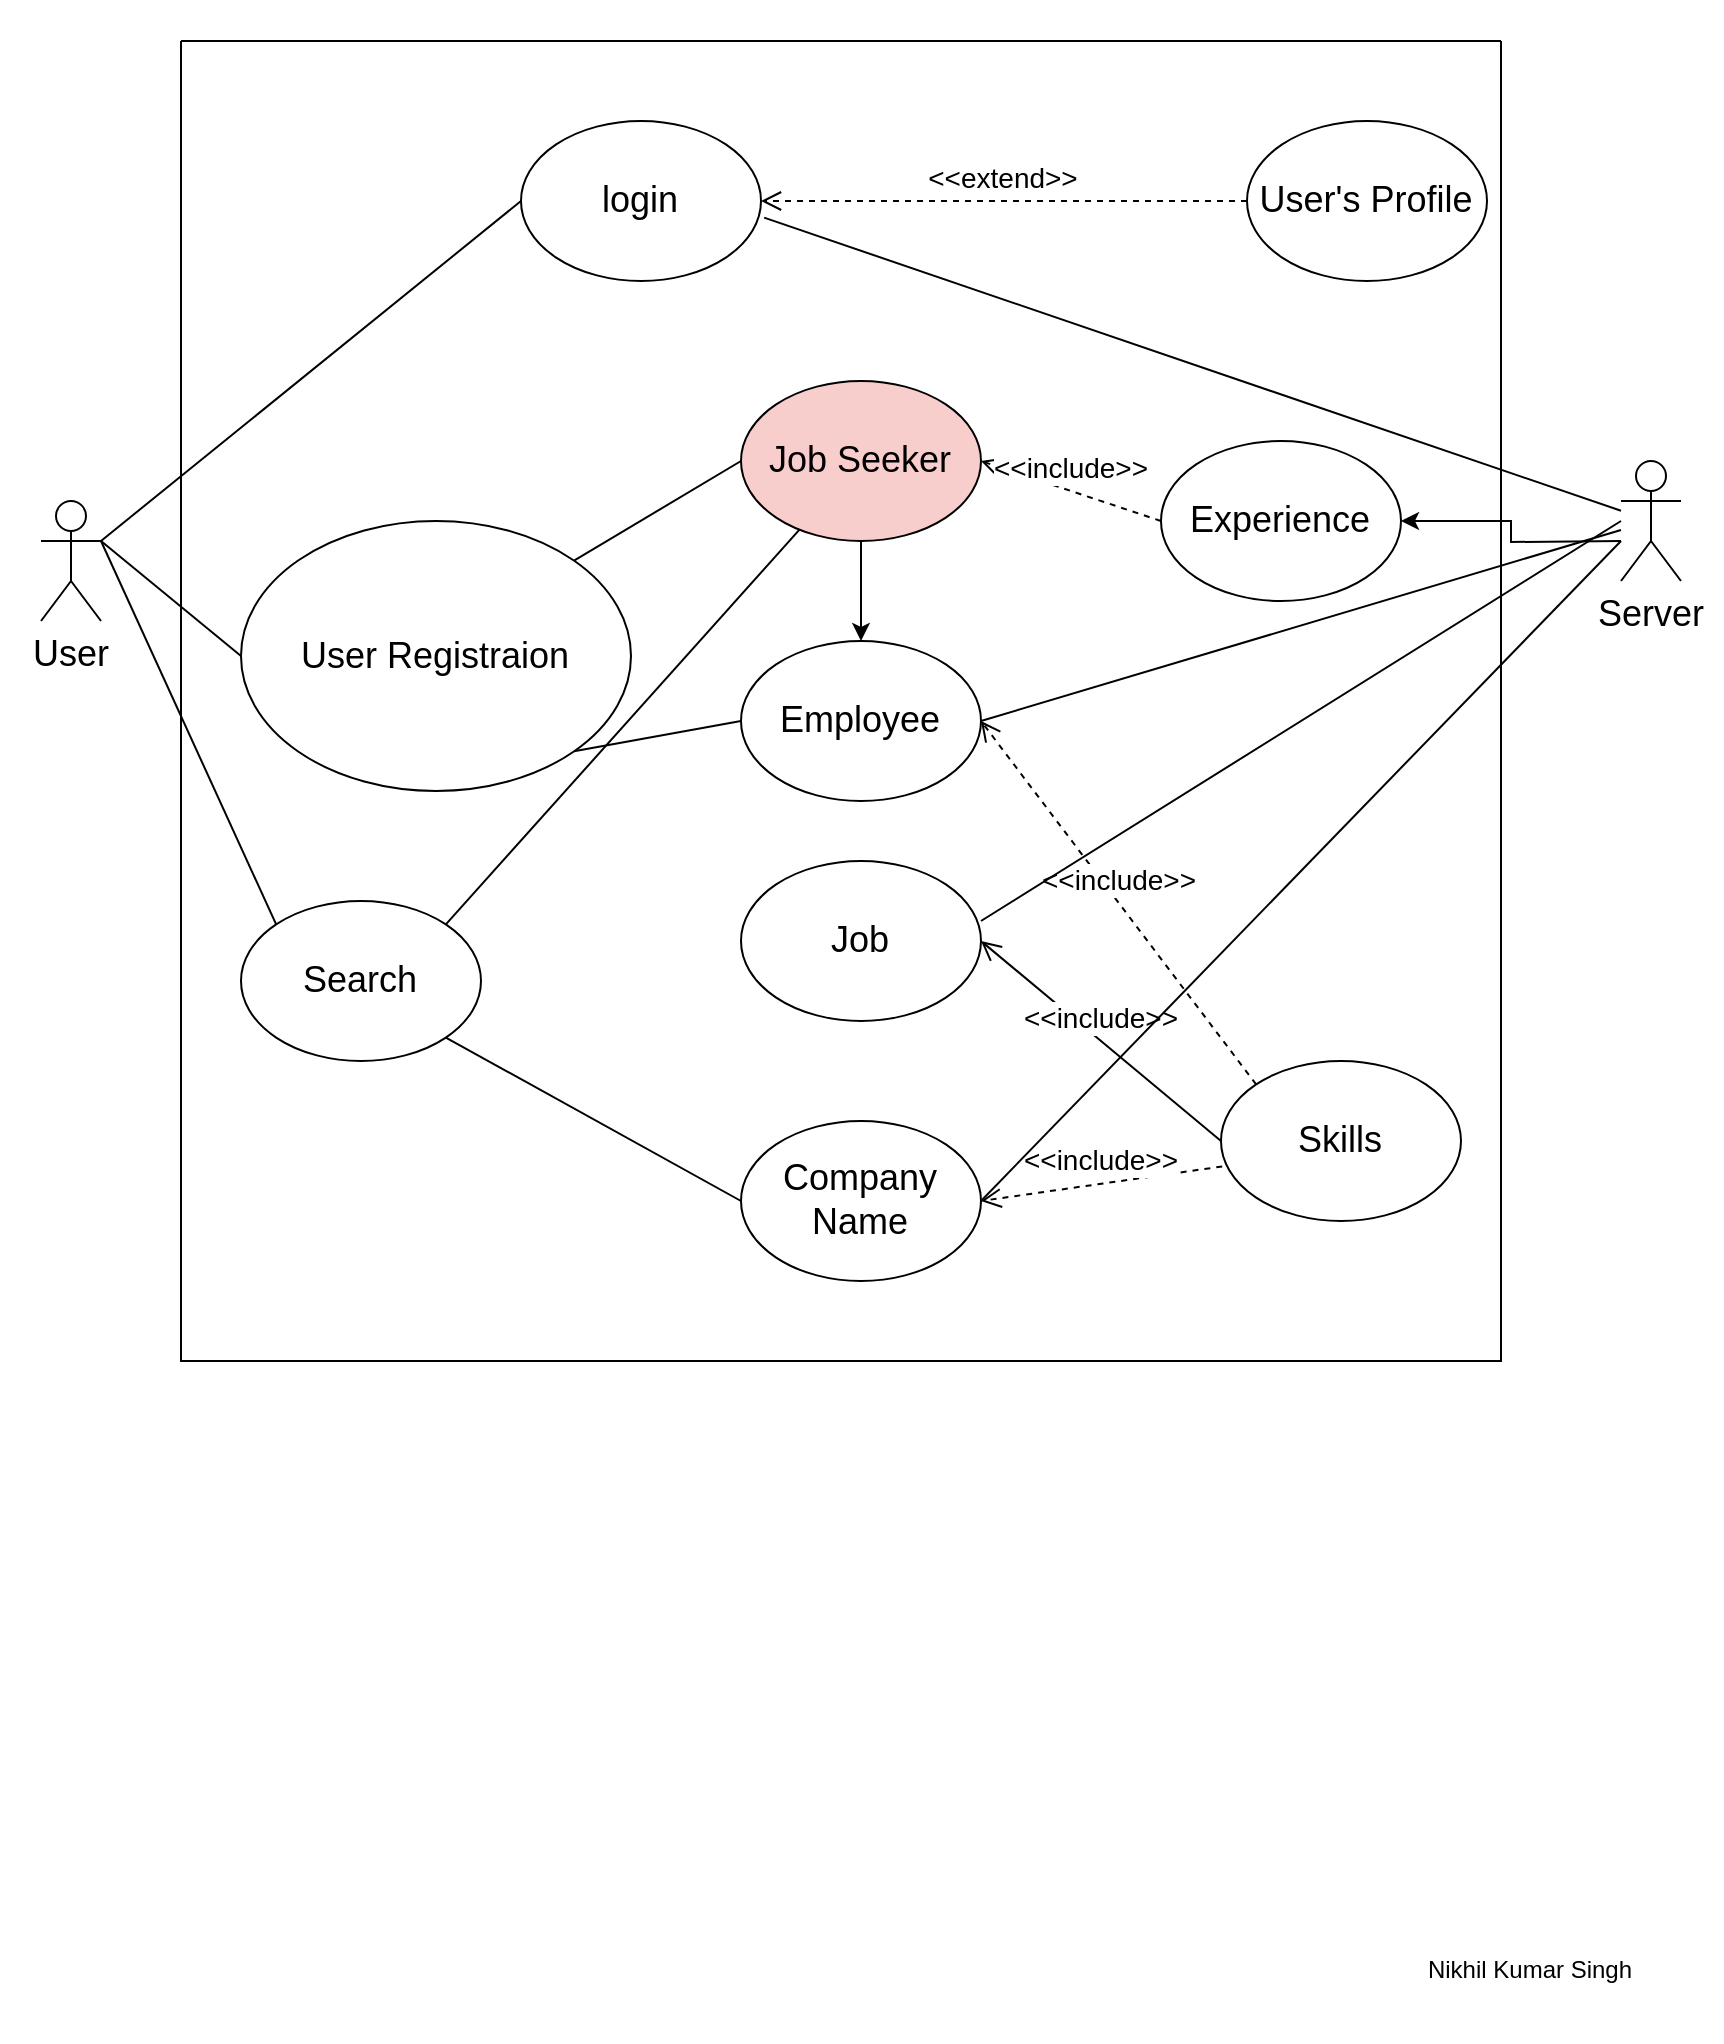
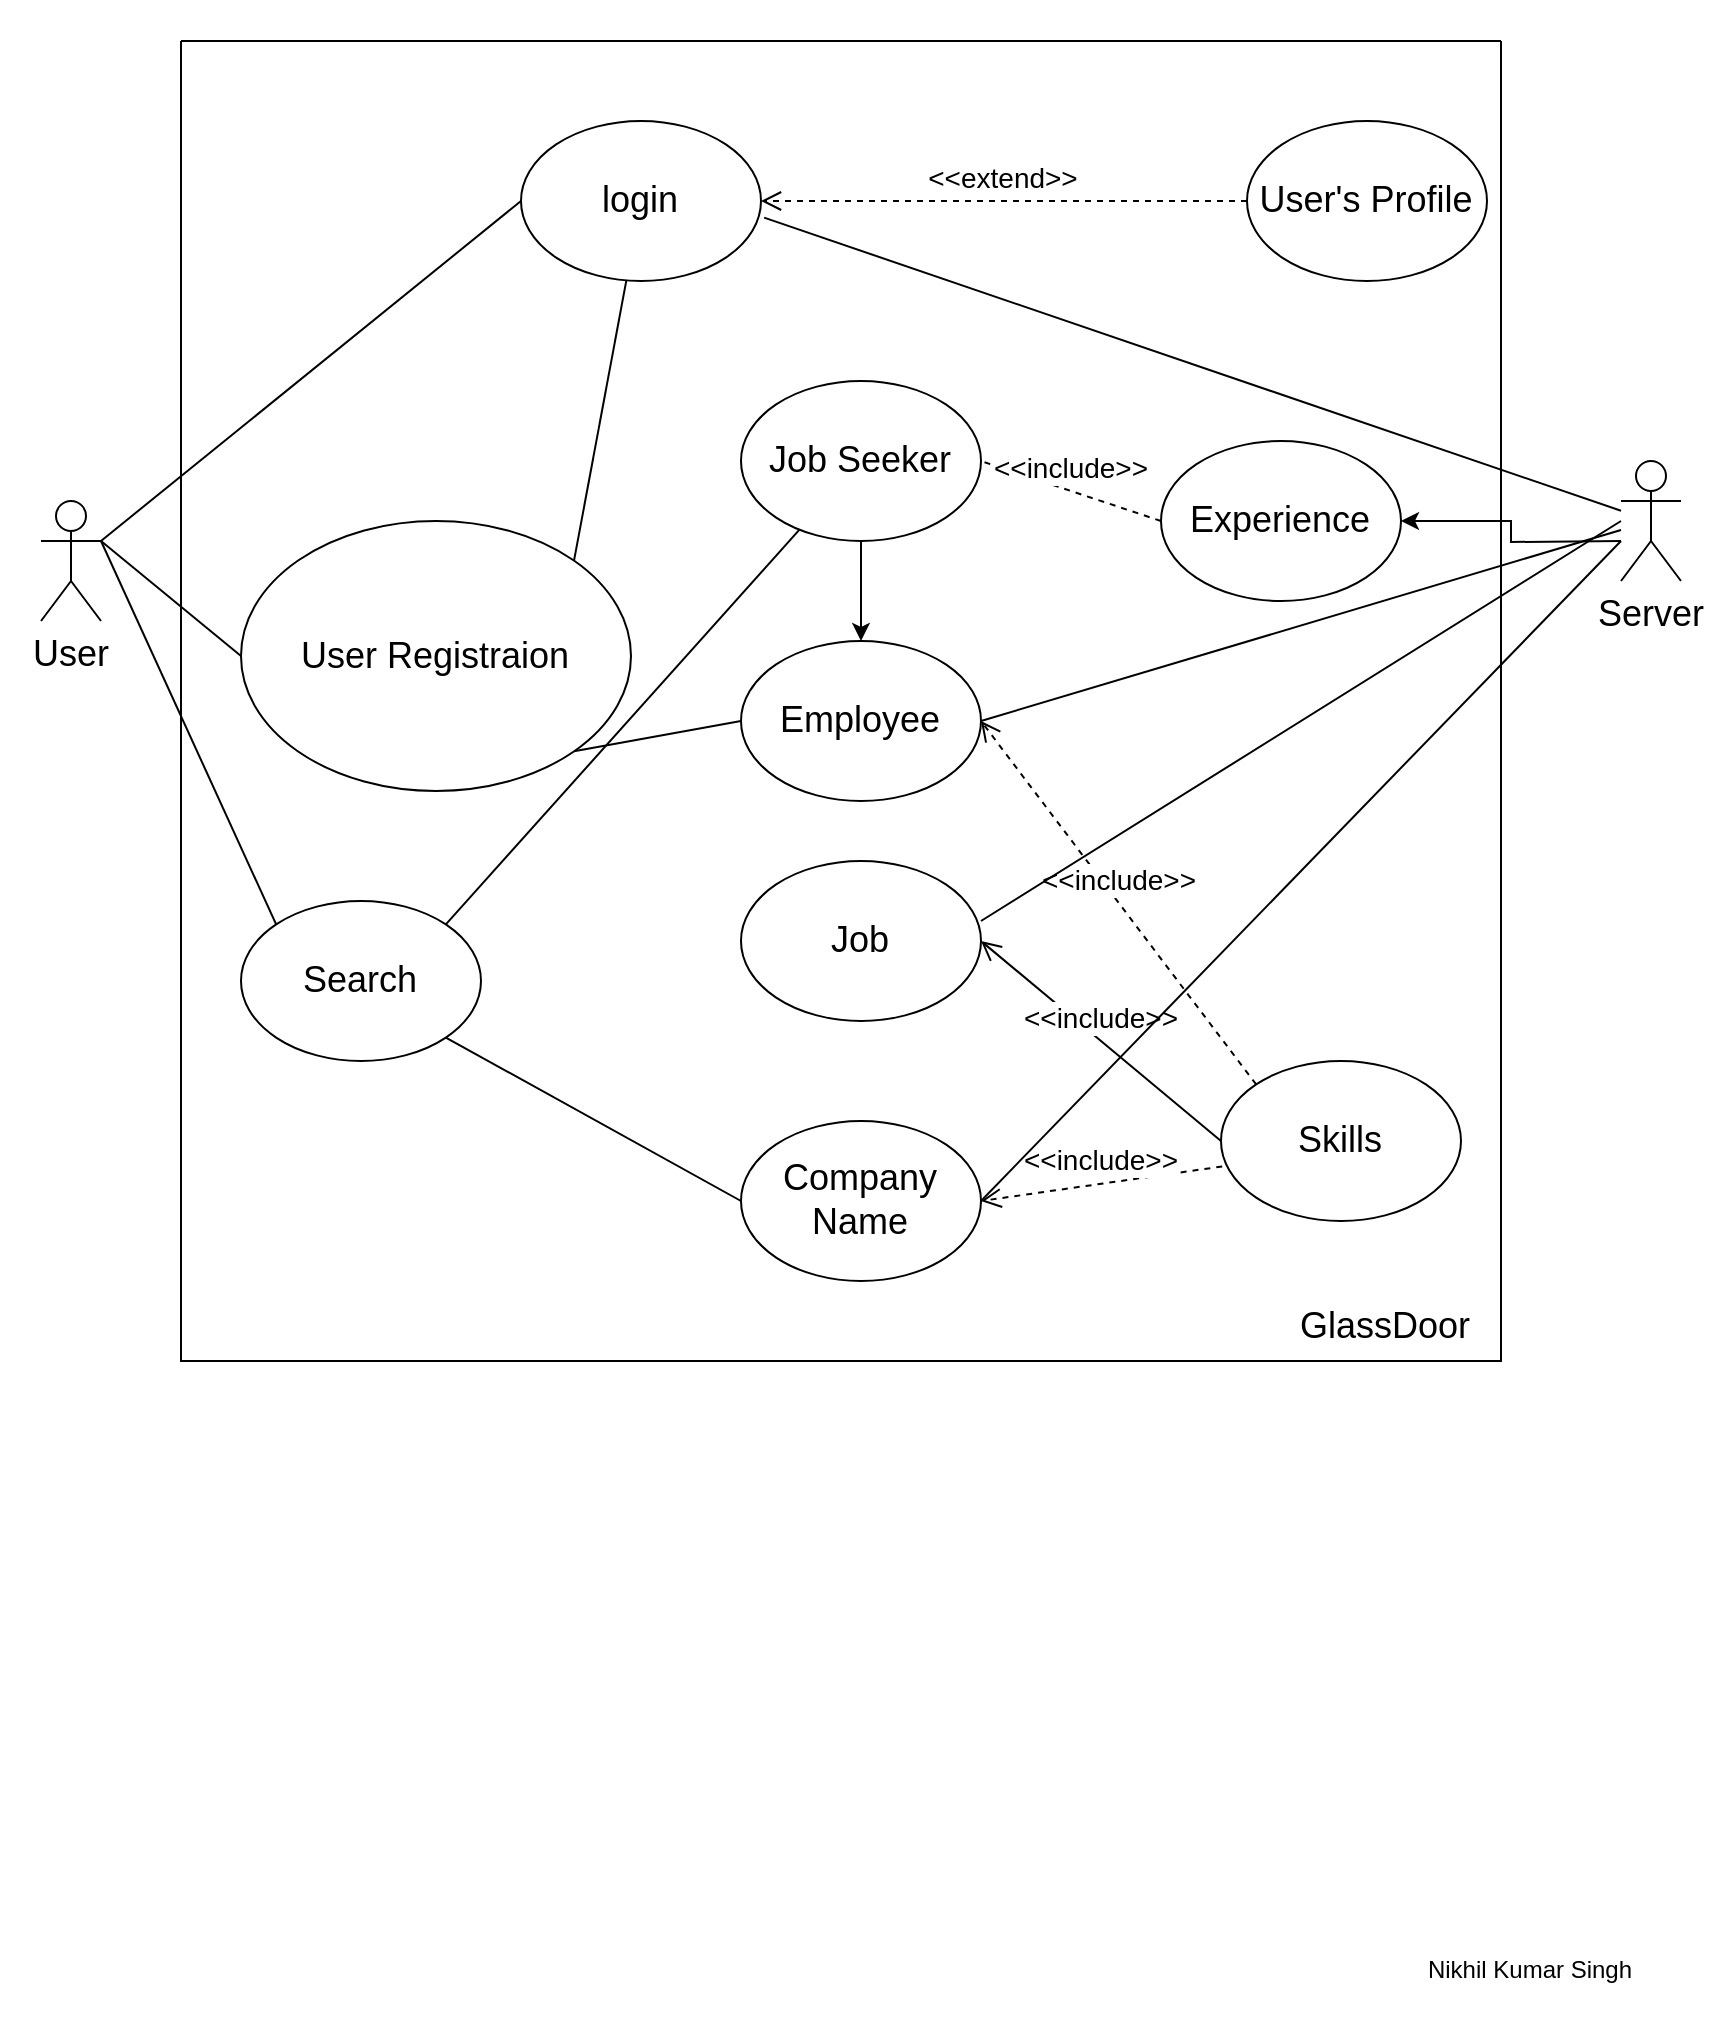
node "Job Seeker": fillcolor #f8cecc -> #ffffff
edge "Experience" -> "Job Seeker": arrowhead open -> none
edge "Job Seeker" -- "User Registraion": now "login" -- "User Registraion"
node "GlassDoor": added
